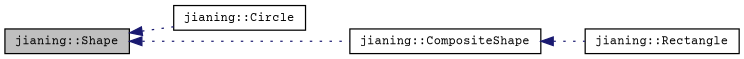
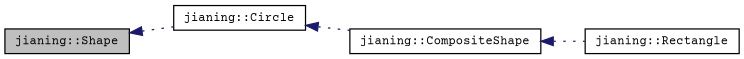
edge "jianing::CompositeShape" -> "jianing::Shape": now "jianing::CompositeShape" -> "jianing::Circle"
